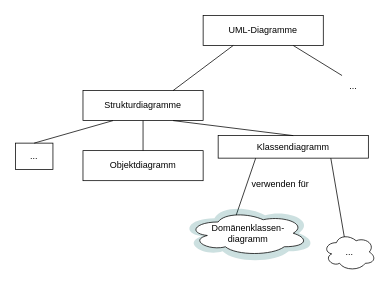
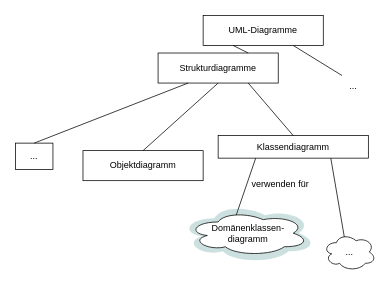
node "Strukturdiagramme": moved (143, 105) -> (218, 68)
